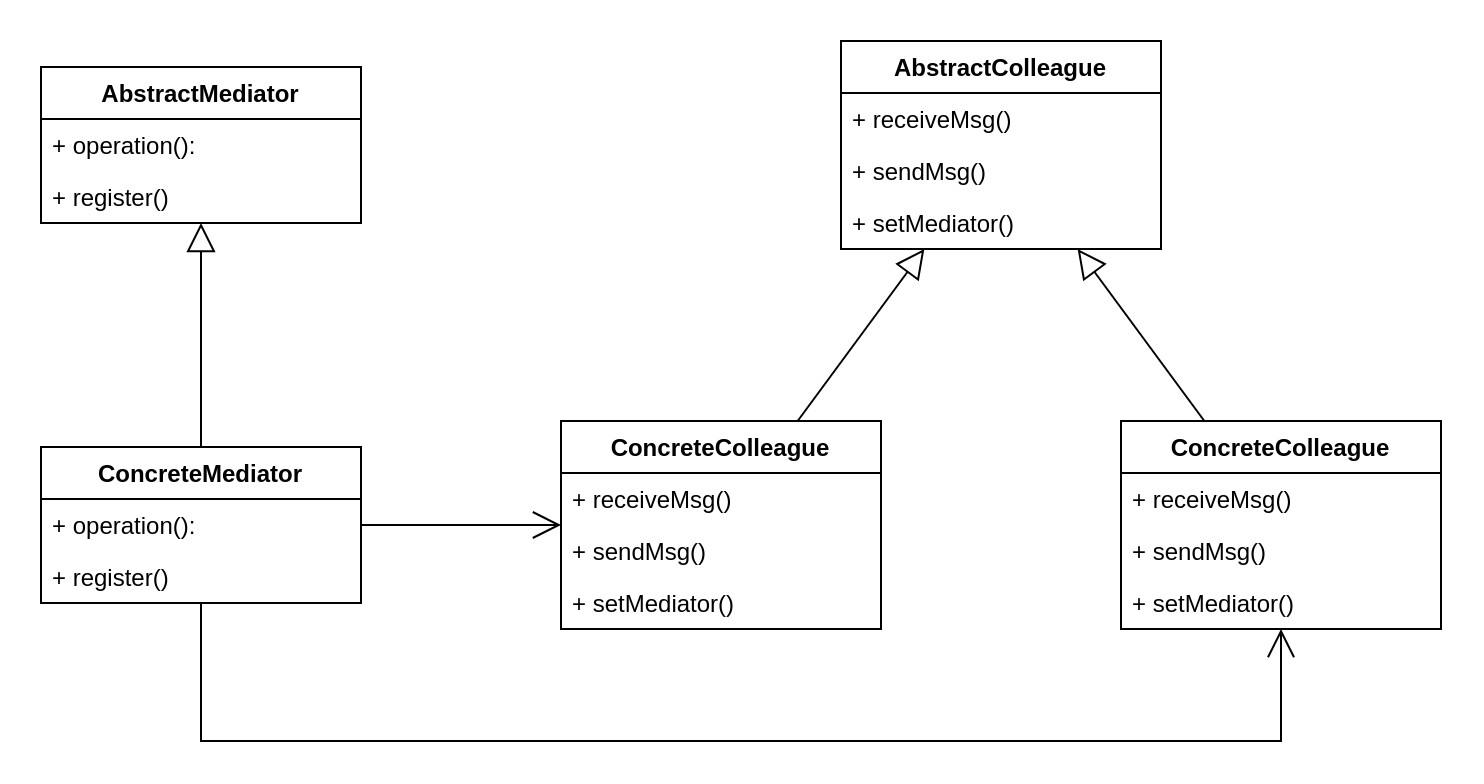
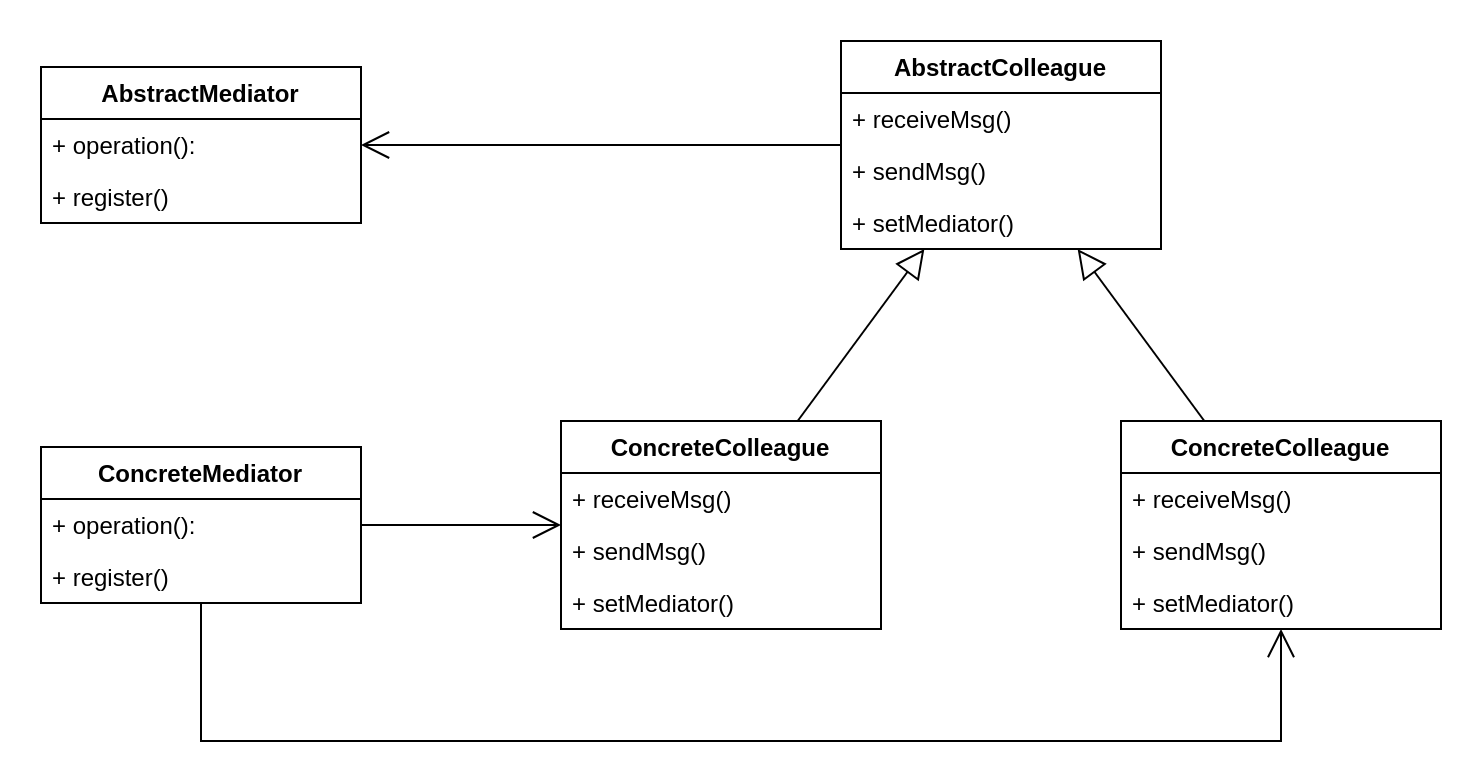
edge "AbstractColleague" -> "AbstractMediator": added
edge "ConcreteMediator" -> "AbstractMediator": removed
